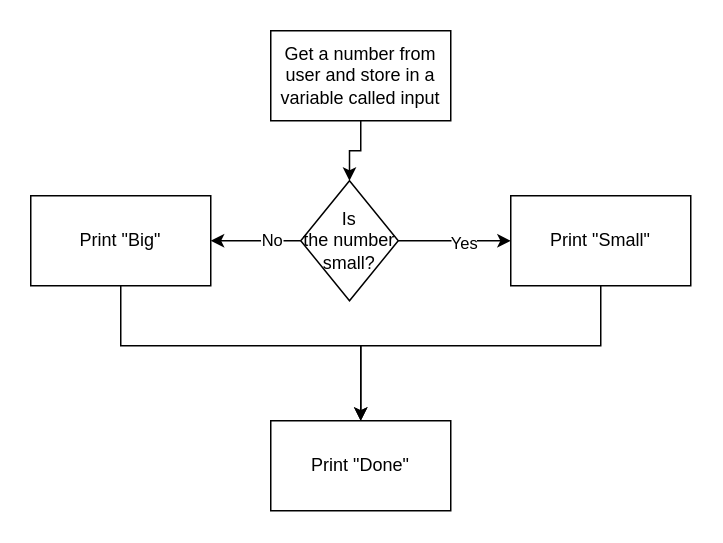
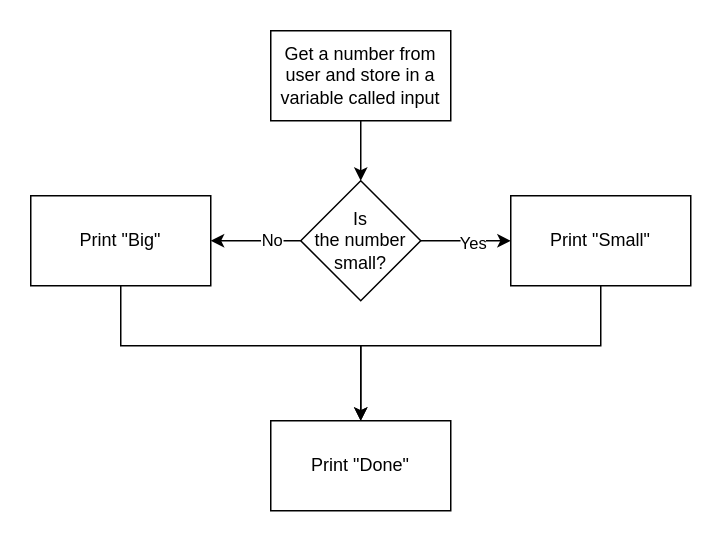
node "Is the number small?": size 98x120 -> 120x120
